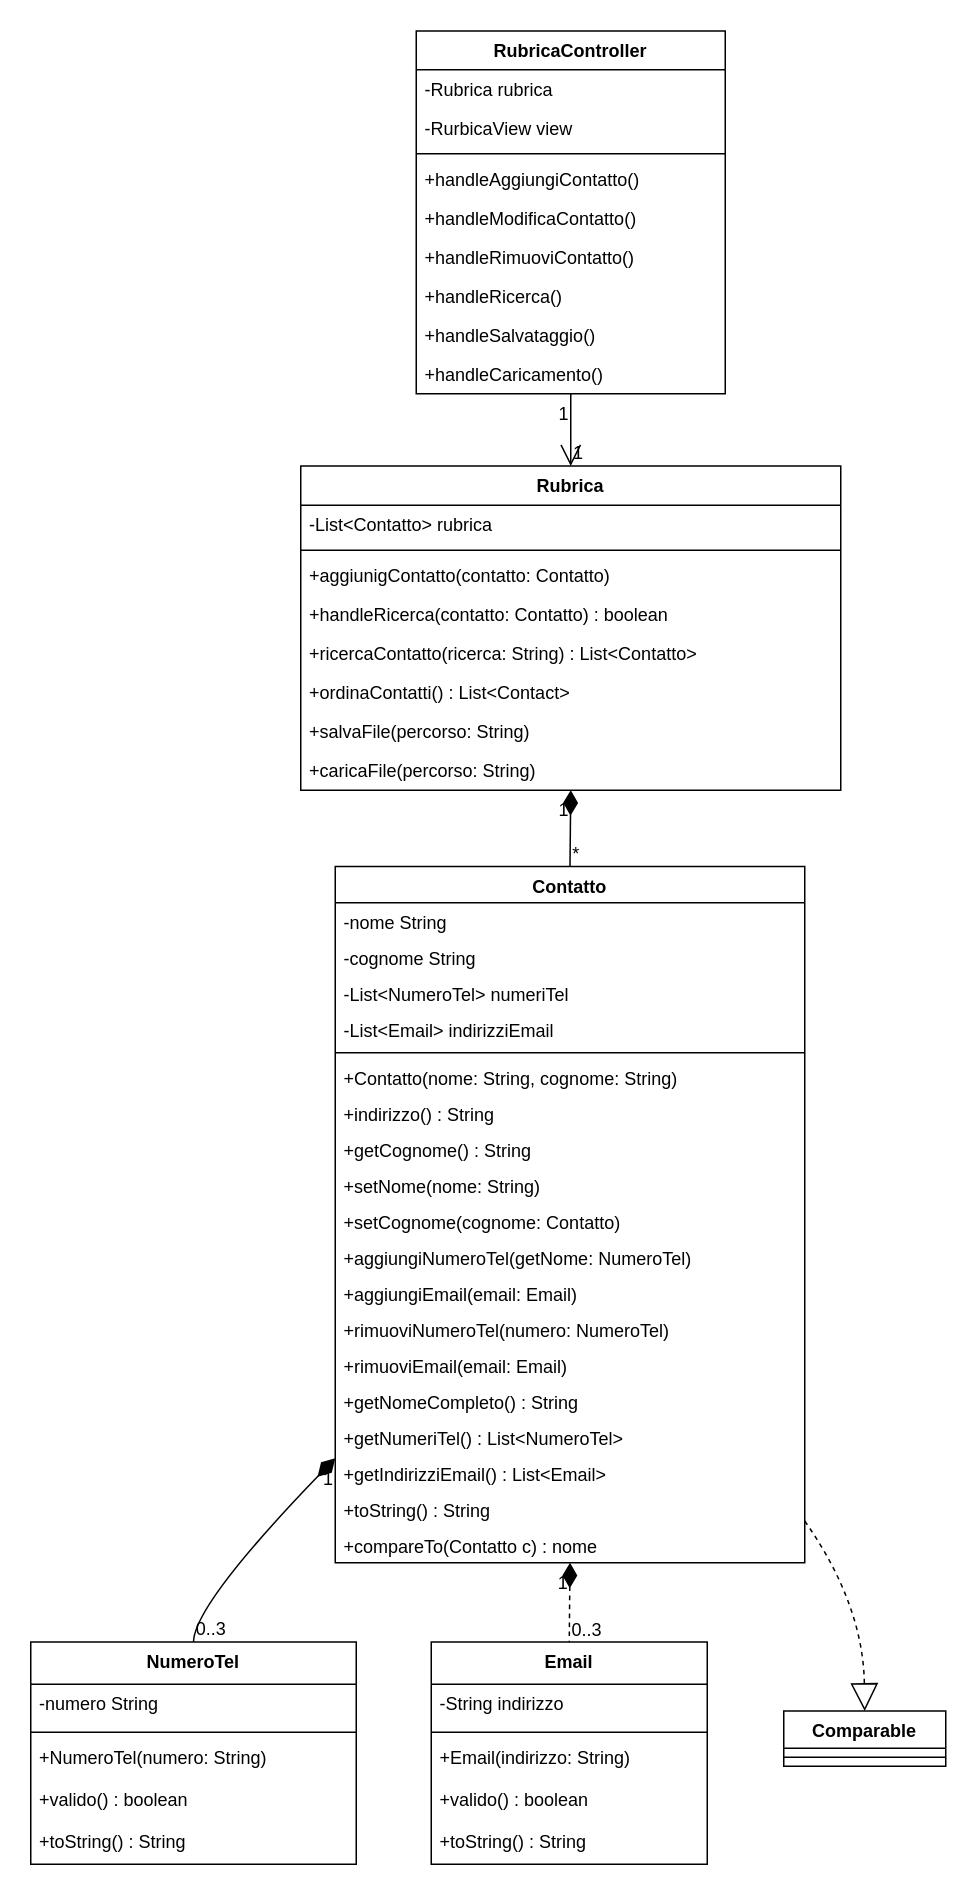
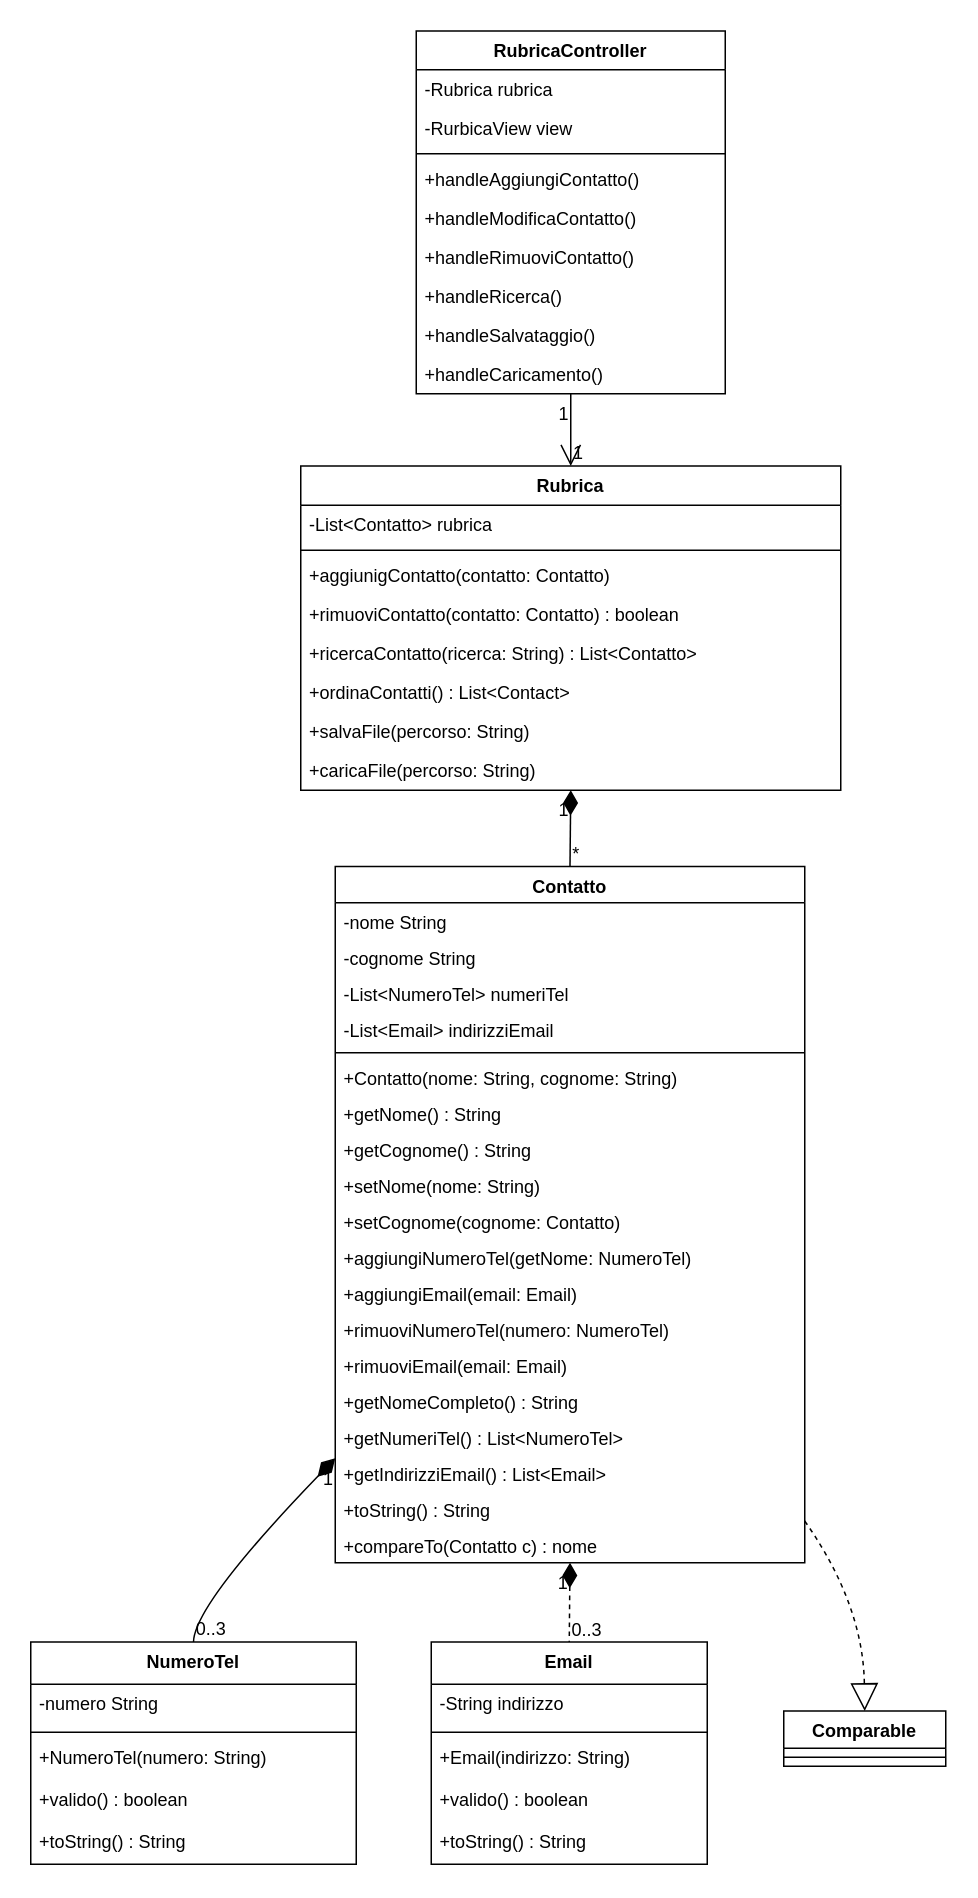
node "+handleRicerca(contatto: Contatto) : boolean": label "+handleRicerca(contatto: Contatto) : boolean" -> "+rimuoviContatto(contatto: Contatto) : boolean"
node "+indirizzo() : String": label "+indirizzo() : String" -> "+getNome() : String"
